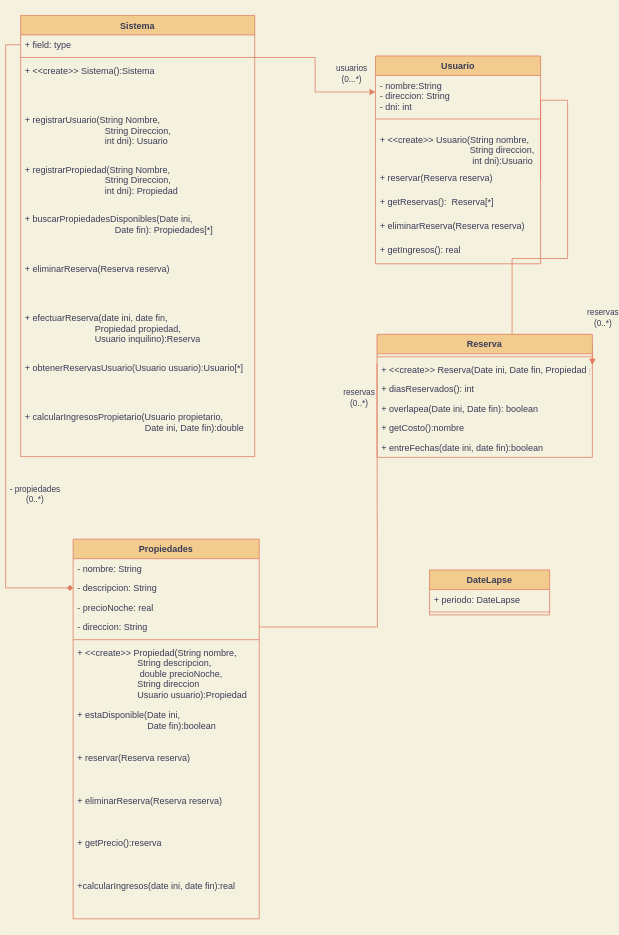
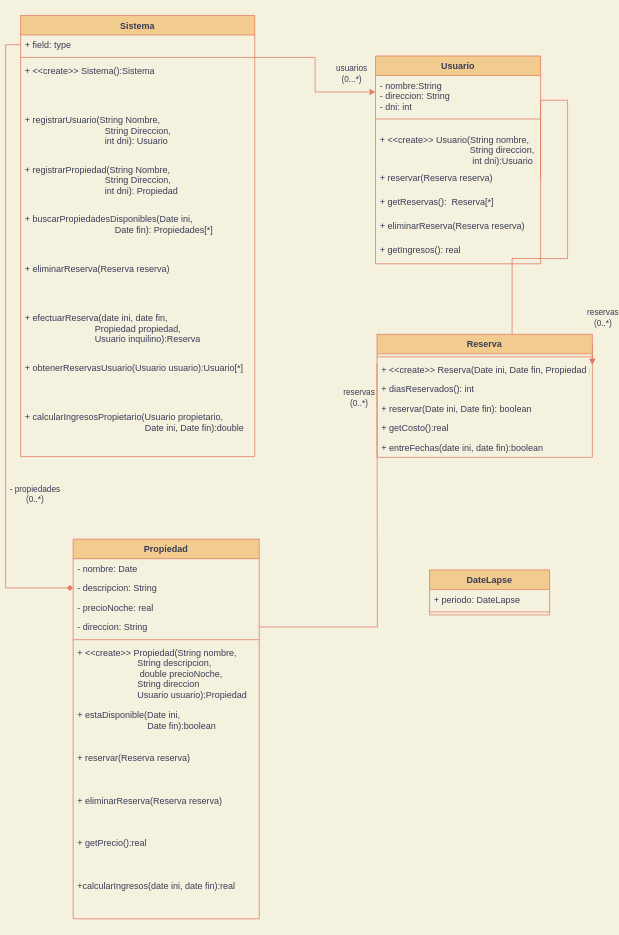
node "+ overlapea(Date ini, Date fin): boolean": label "+ overlapea(Date ini, Date fin): boolean" -> "+ reservar(Date ini, Date fin): boolean"
node "+ getCosto():nombre": label "+ getCosto():nombre" -> "+ getCosto():real"
node "Propiedades": label "Propiedades" -> "Propiedad"
node "- nombre: String": label "- nombre: String" -> "- nombre: Date"
node "+ getPrecio():reserva": label "+ getPrecio():reserva" -> "+ getPrecio():real"
